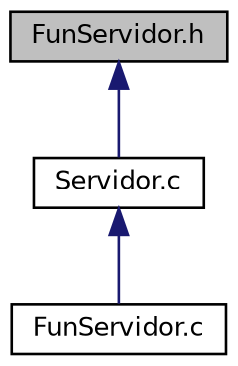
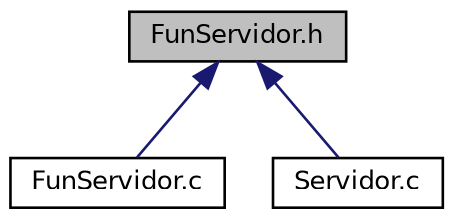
edge "FunServidor.c" -> "Servidor.c": now "FunServidor.c" -> "FunServidor.h"
